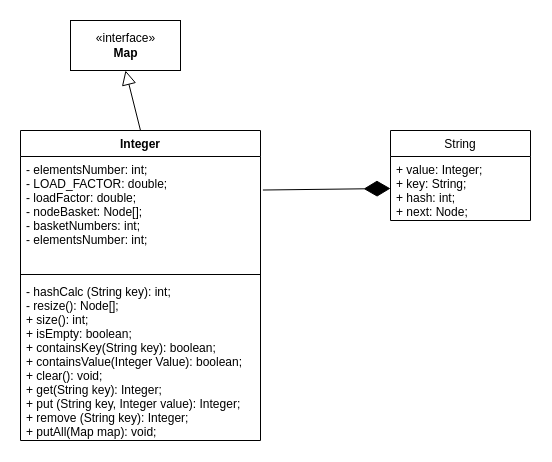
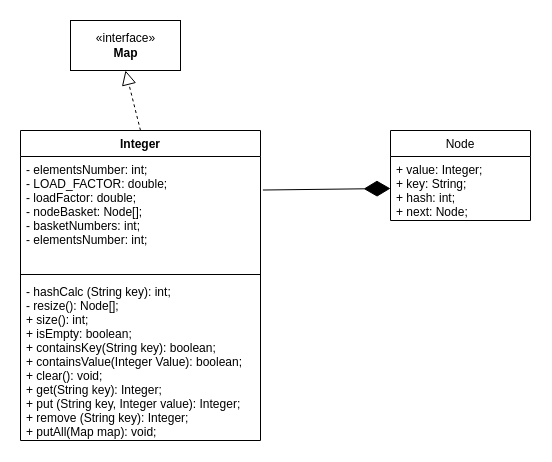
edge "Integer" -> "«interface» Map": style solid -> dashed
node "String": label "String" -> "Node"
